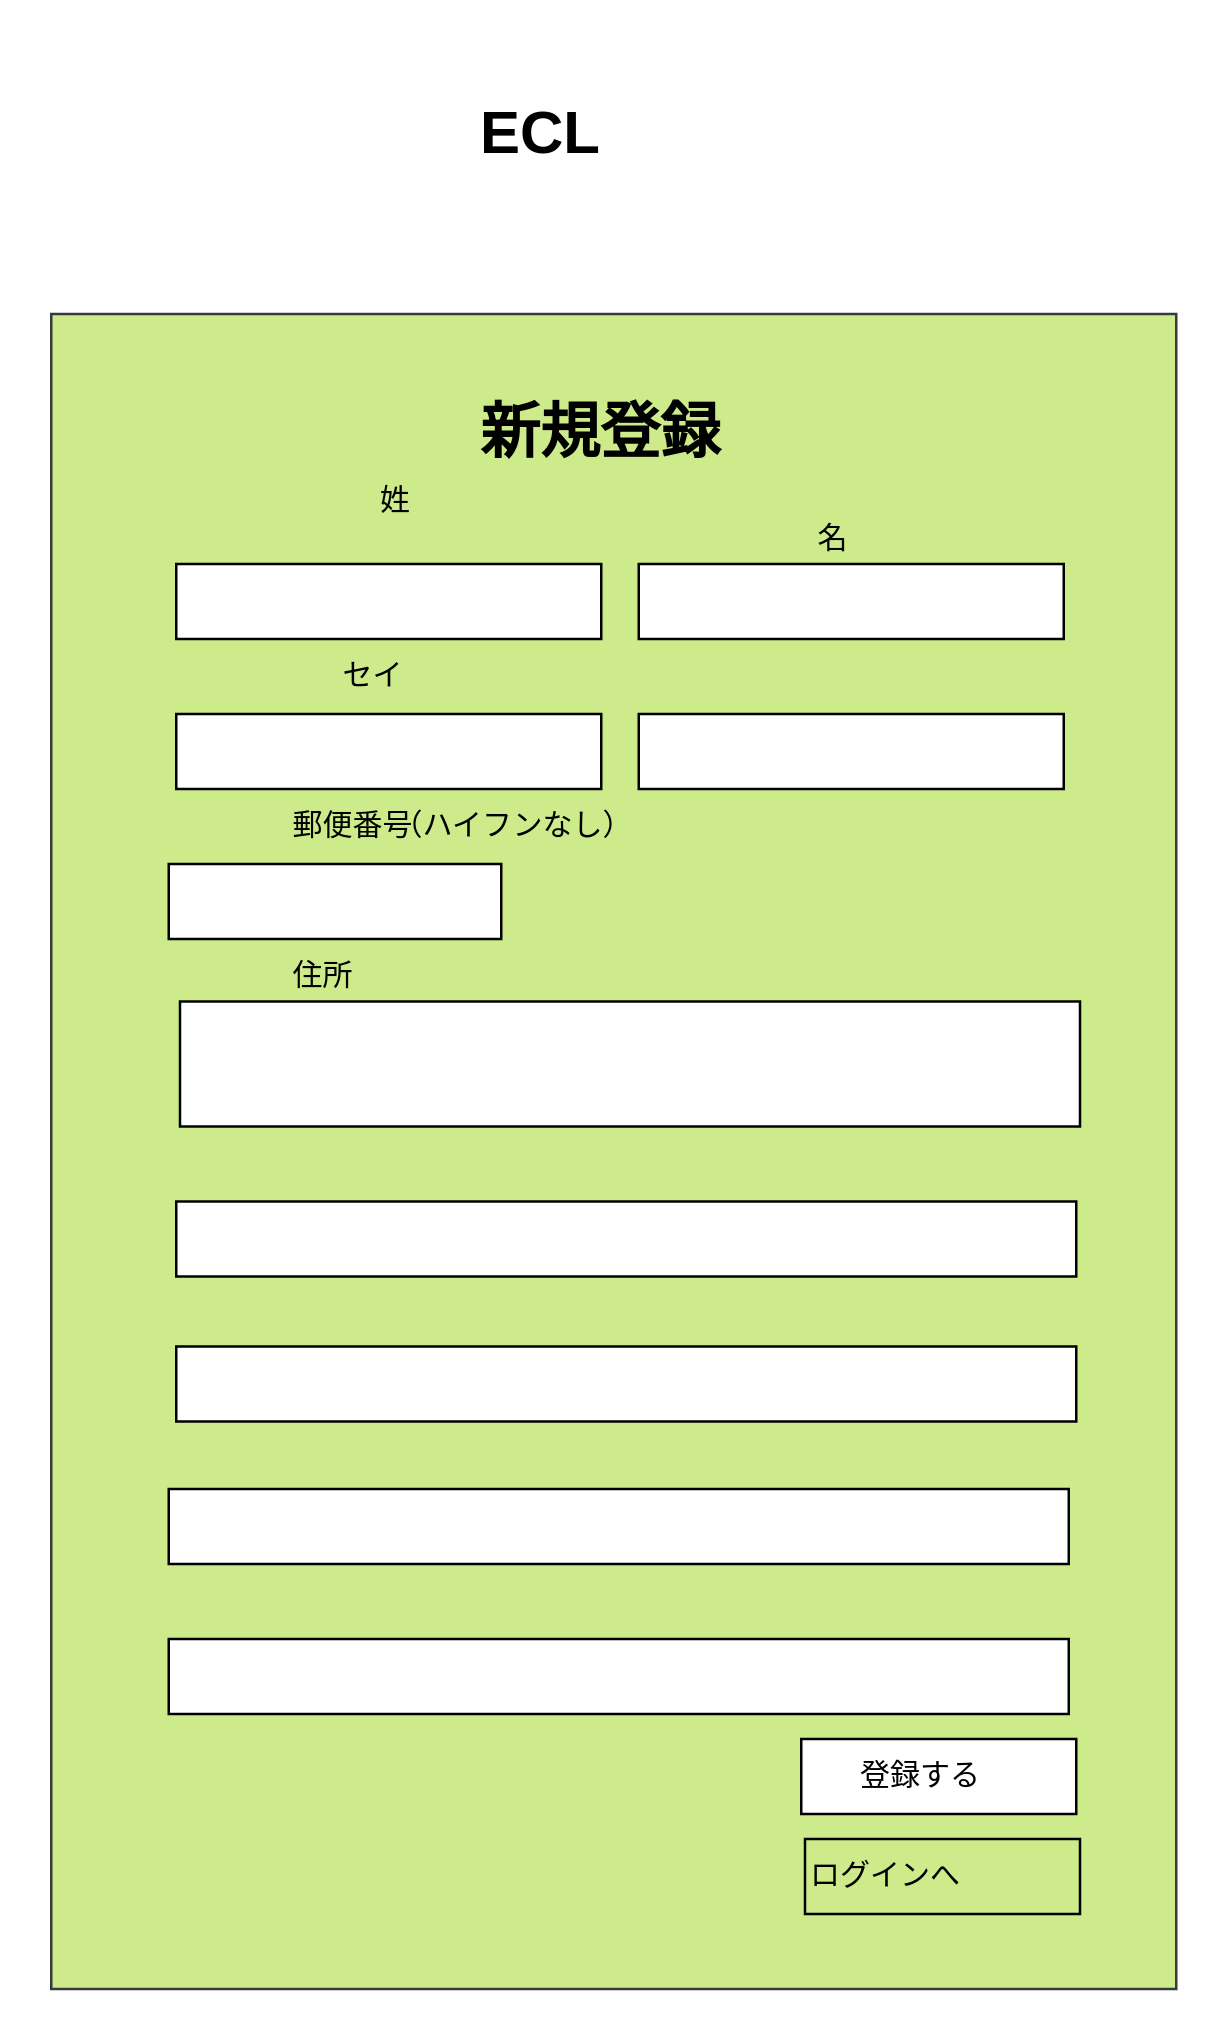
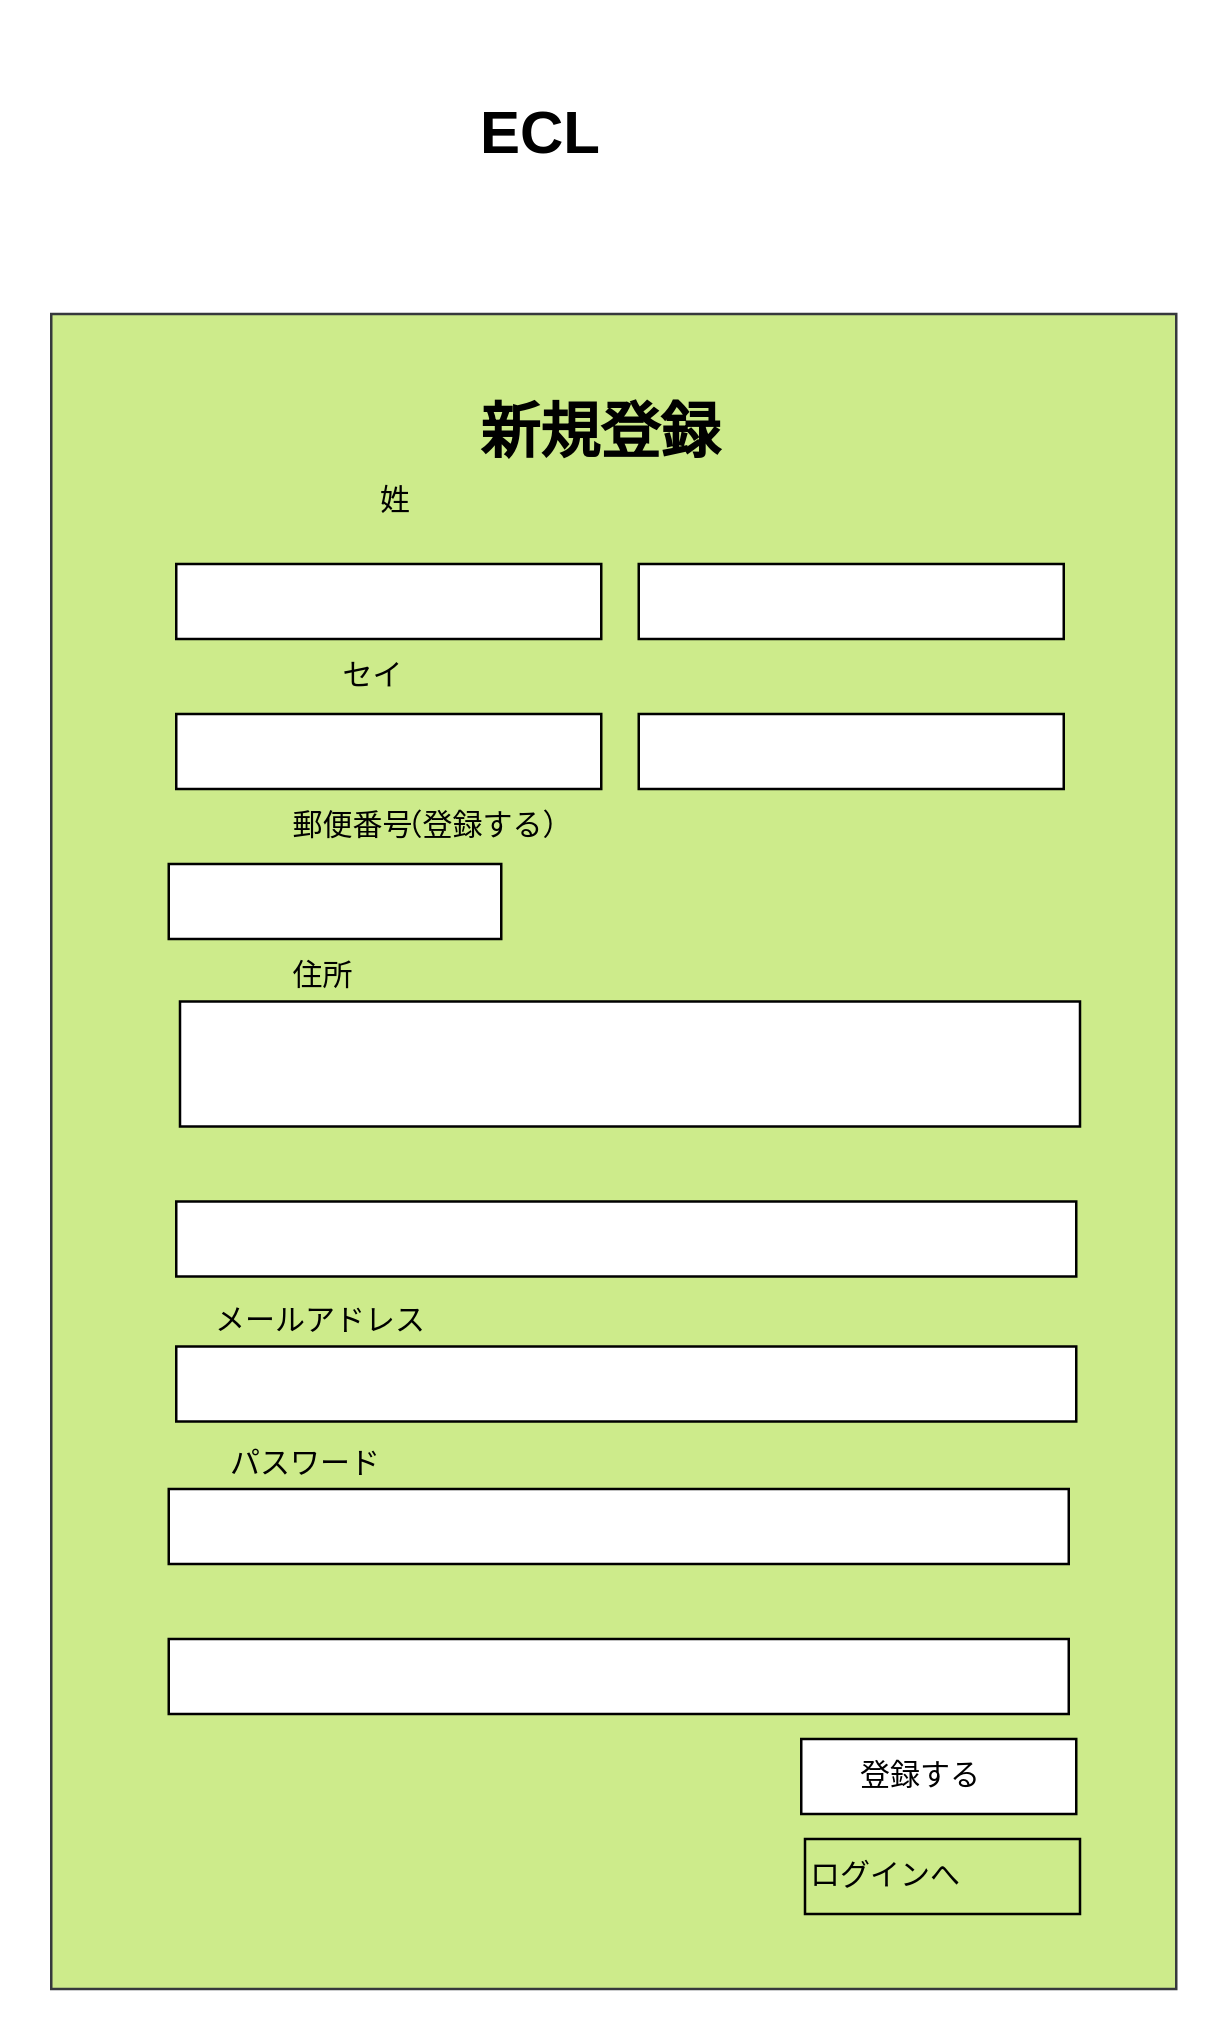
node "名": removed
node "（ハイフンなし）": label "（ハイフンなし）" -> "（登録する）"
node "メールアドレス": added
node "パスワード": added
